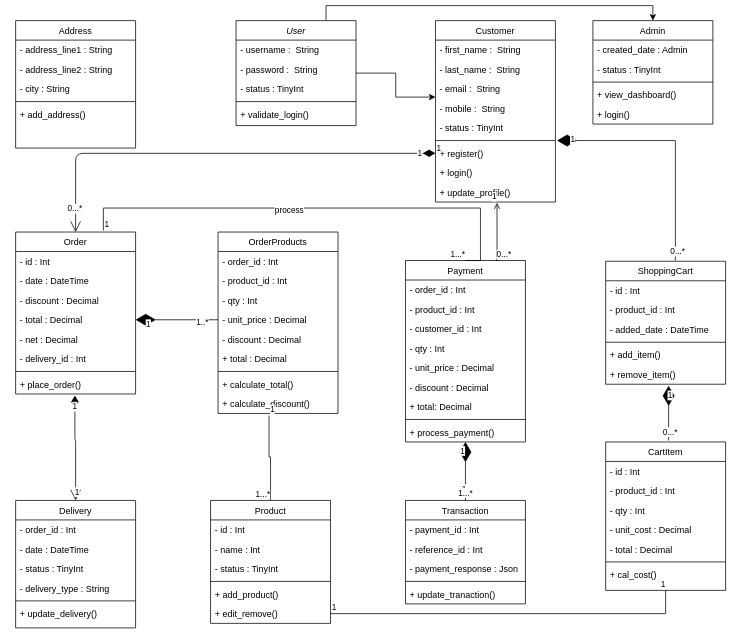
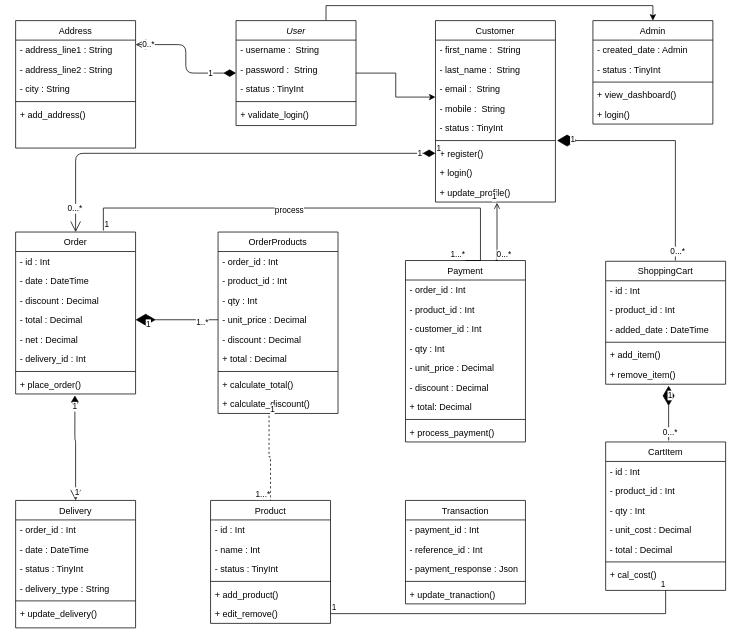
edge "- address_line1 : String" -- "User": added, labels "0..*", "1"
edge "+ calculate_discount()" -- "Product": style solid -> dashed
edge "Transaction" -> "+ process_payment()": removed, labels "1...*", "1", "1"
